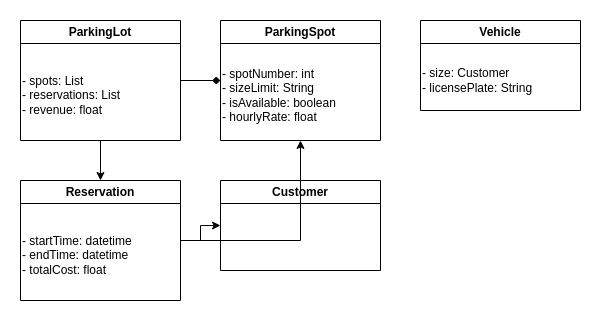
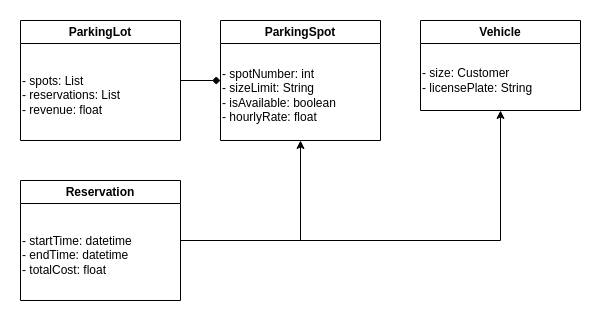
edge "ParkingLot" -> "Reservation": removed
edge "Reservation" -> "Customer": removed
node "Customer": removed
edge "Reservation" -> "Vehicle": added
